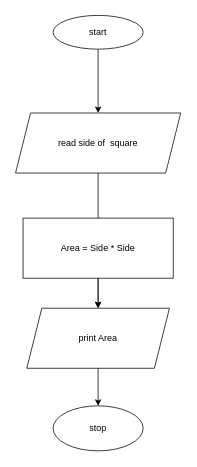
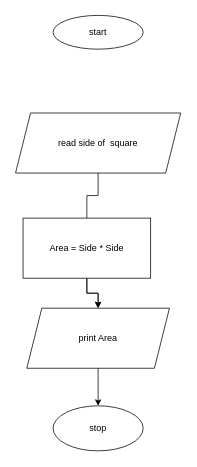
edge "start" -> "read side of square": removed
node "Area = Side * Side": size 150x60 -> 128x60
